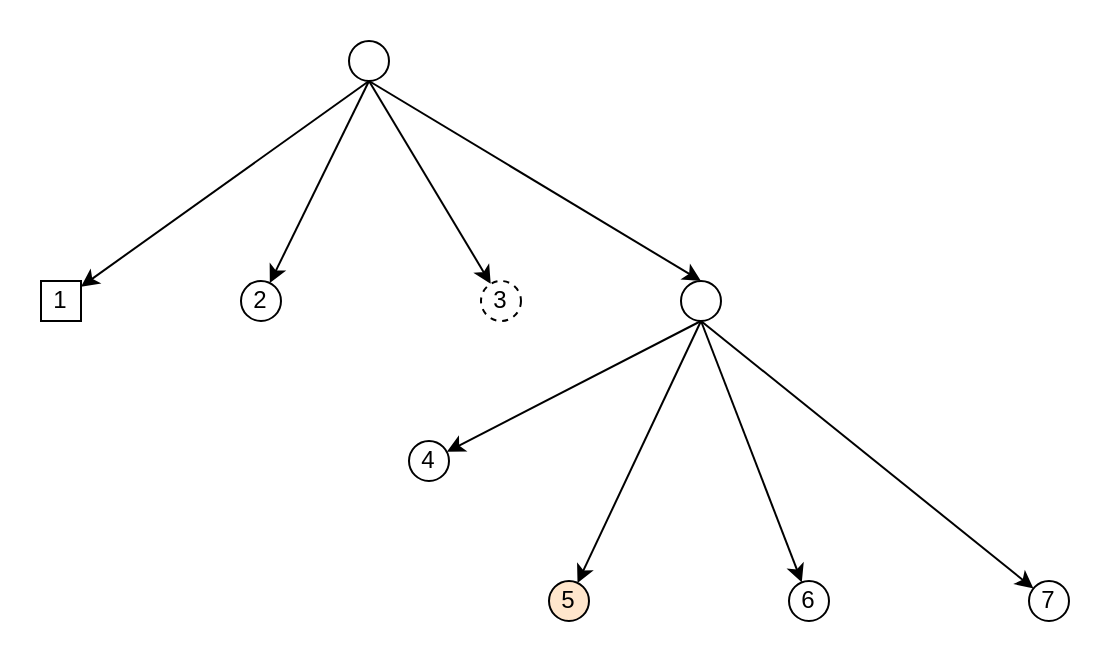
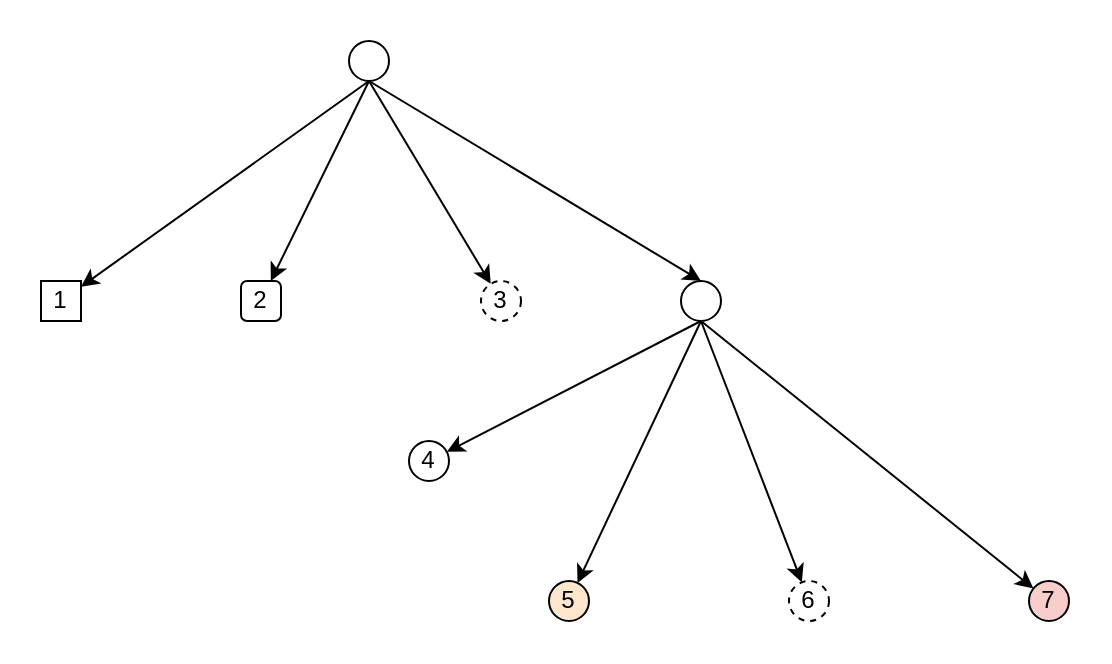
node "2": shape ellipse -> rounded rectangle
node "6": style solid -> dashed
node "7": fillcolor #ffffff -> #f8cecc
